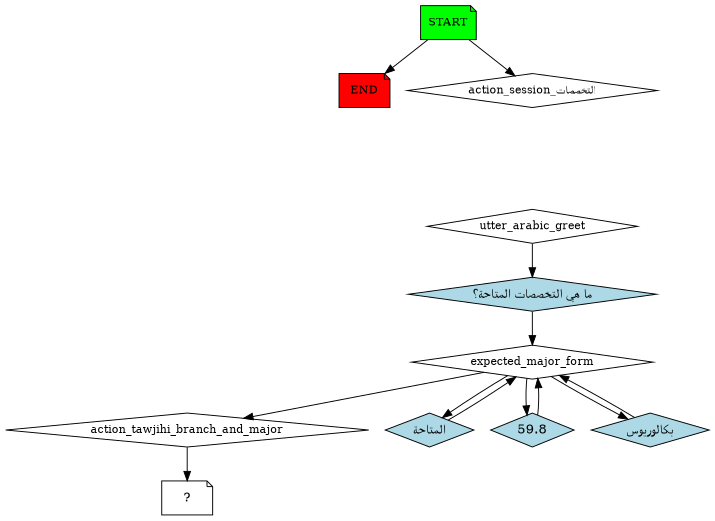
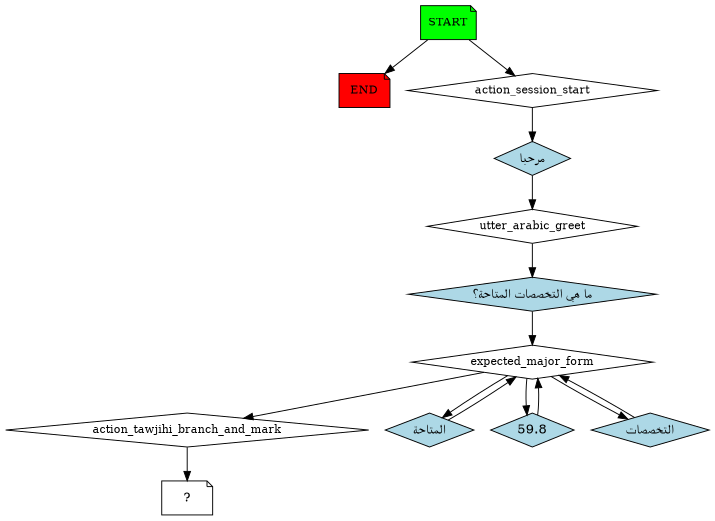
node "action_session_التخصصات": label "action_session_التخصصات" -> "action_session_start"
node "مرحبا": added
node "action_tawjihi_branch_and_major": label "action_tawjihi_branch_and_major" -> "action_tawjihi_branch_and_mark"
node "بكالوريوس": label "بكالوريوس" -> "التخصصات"
